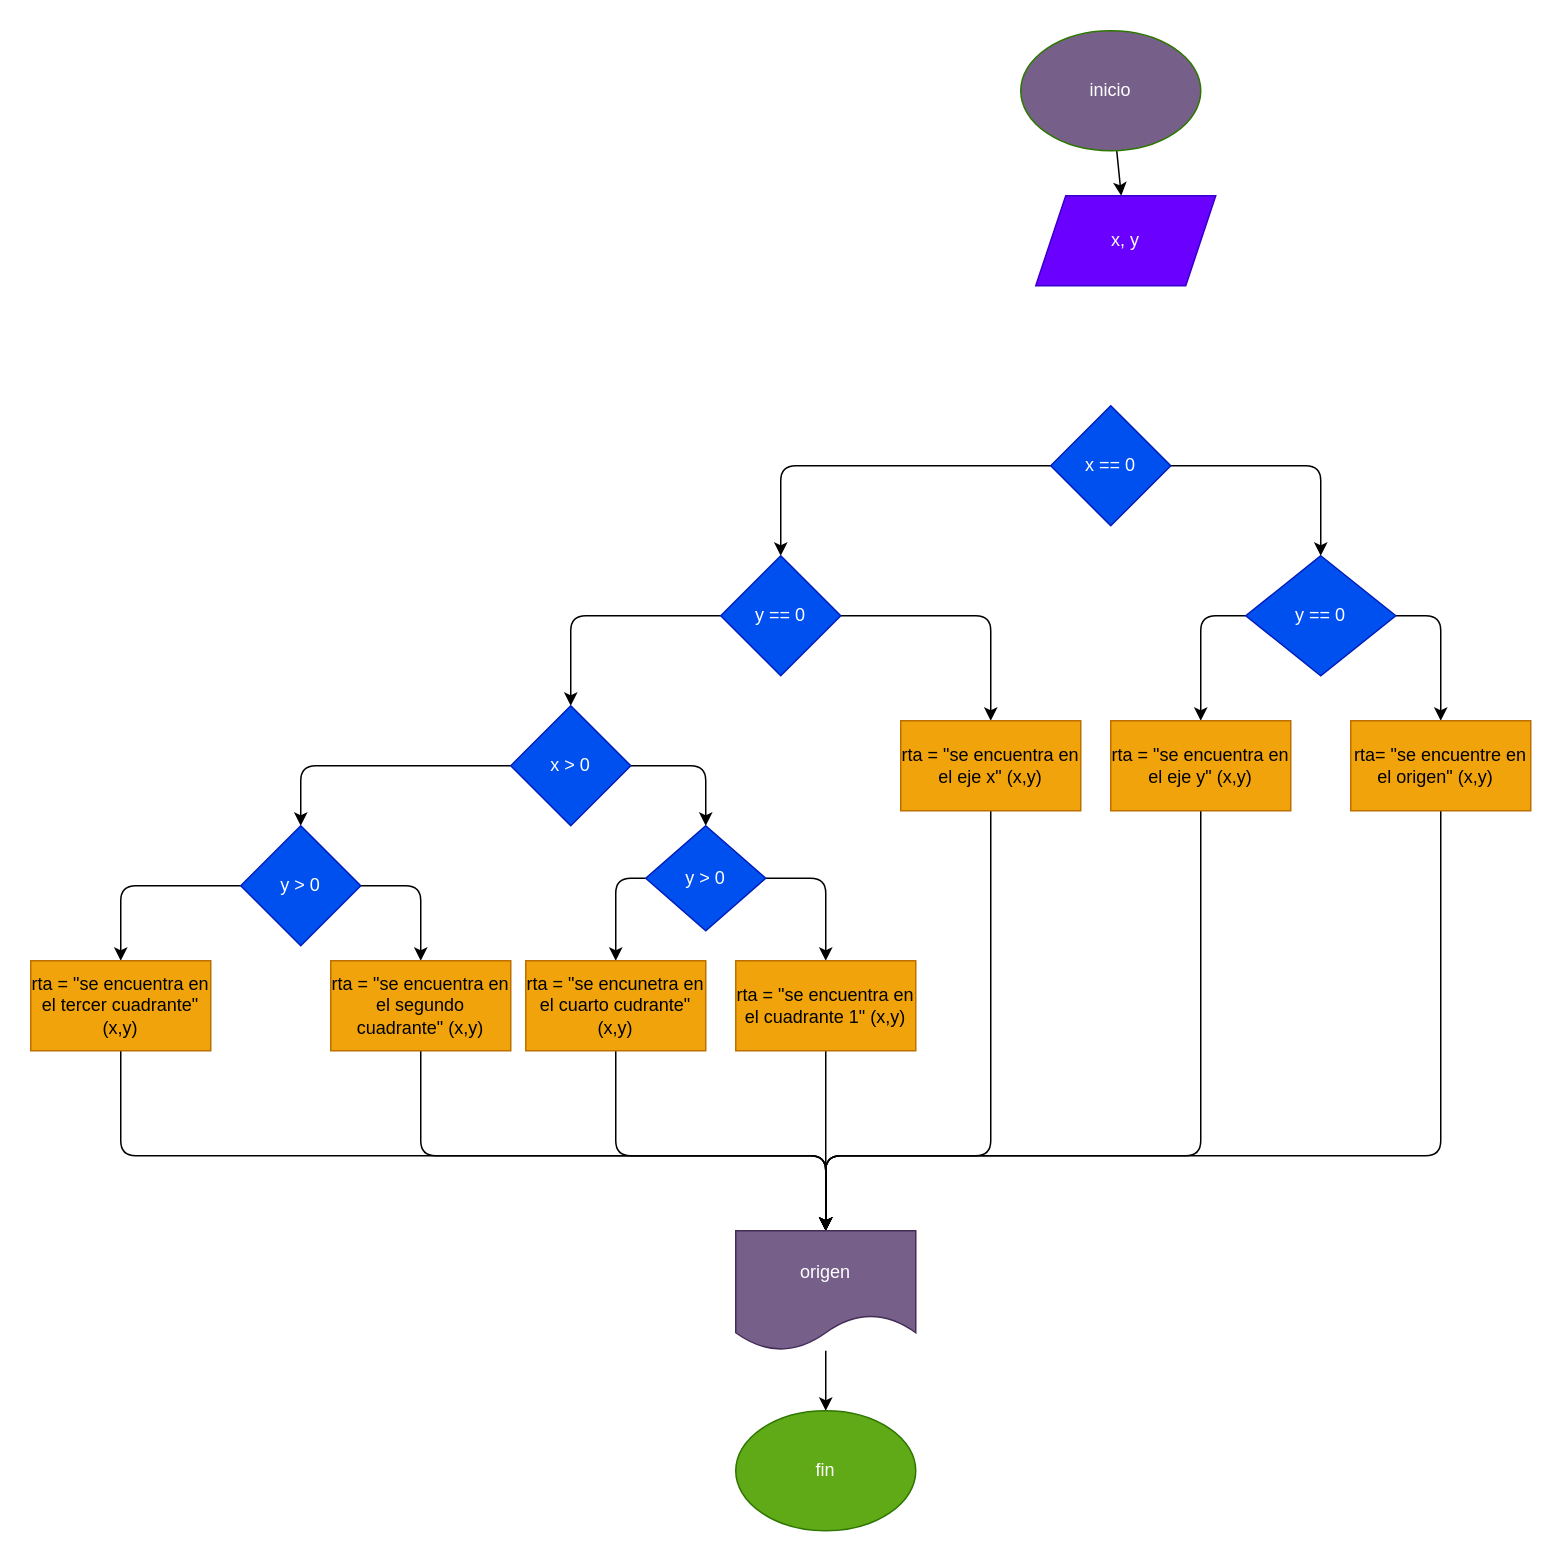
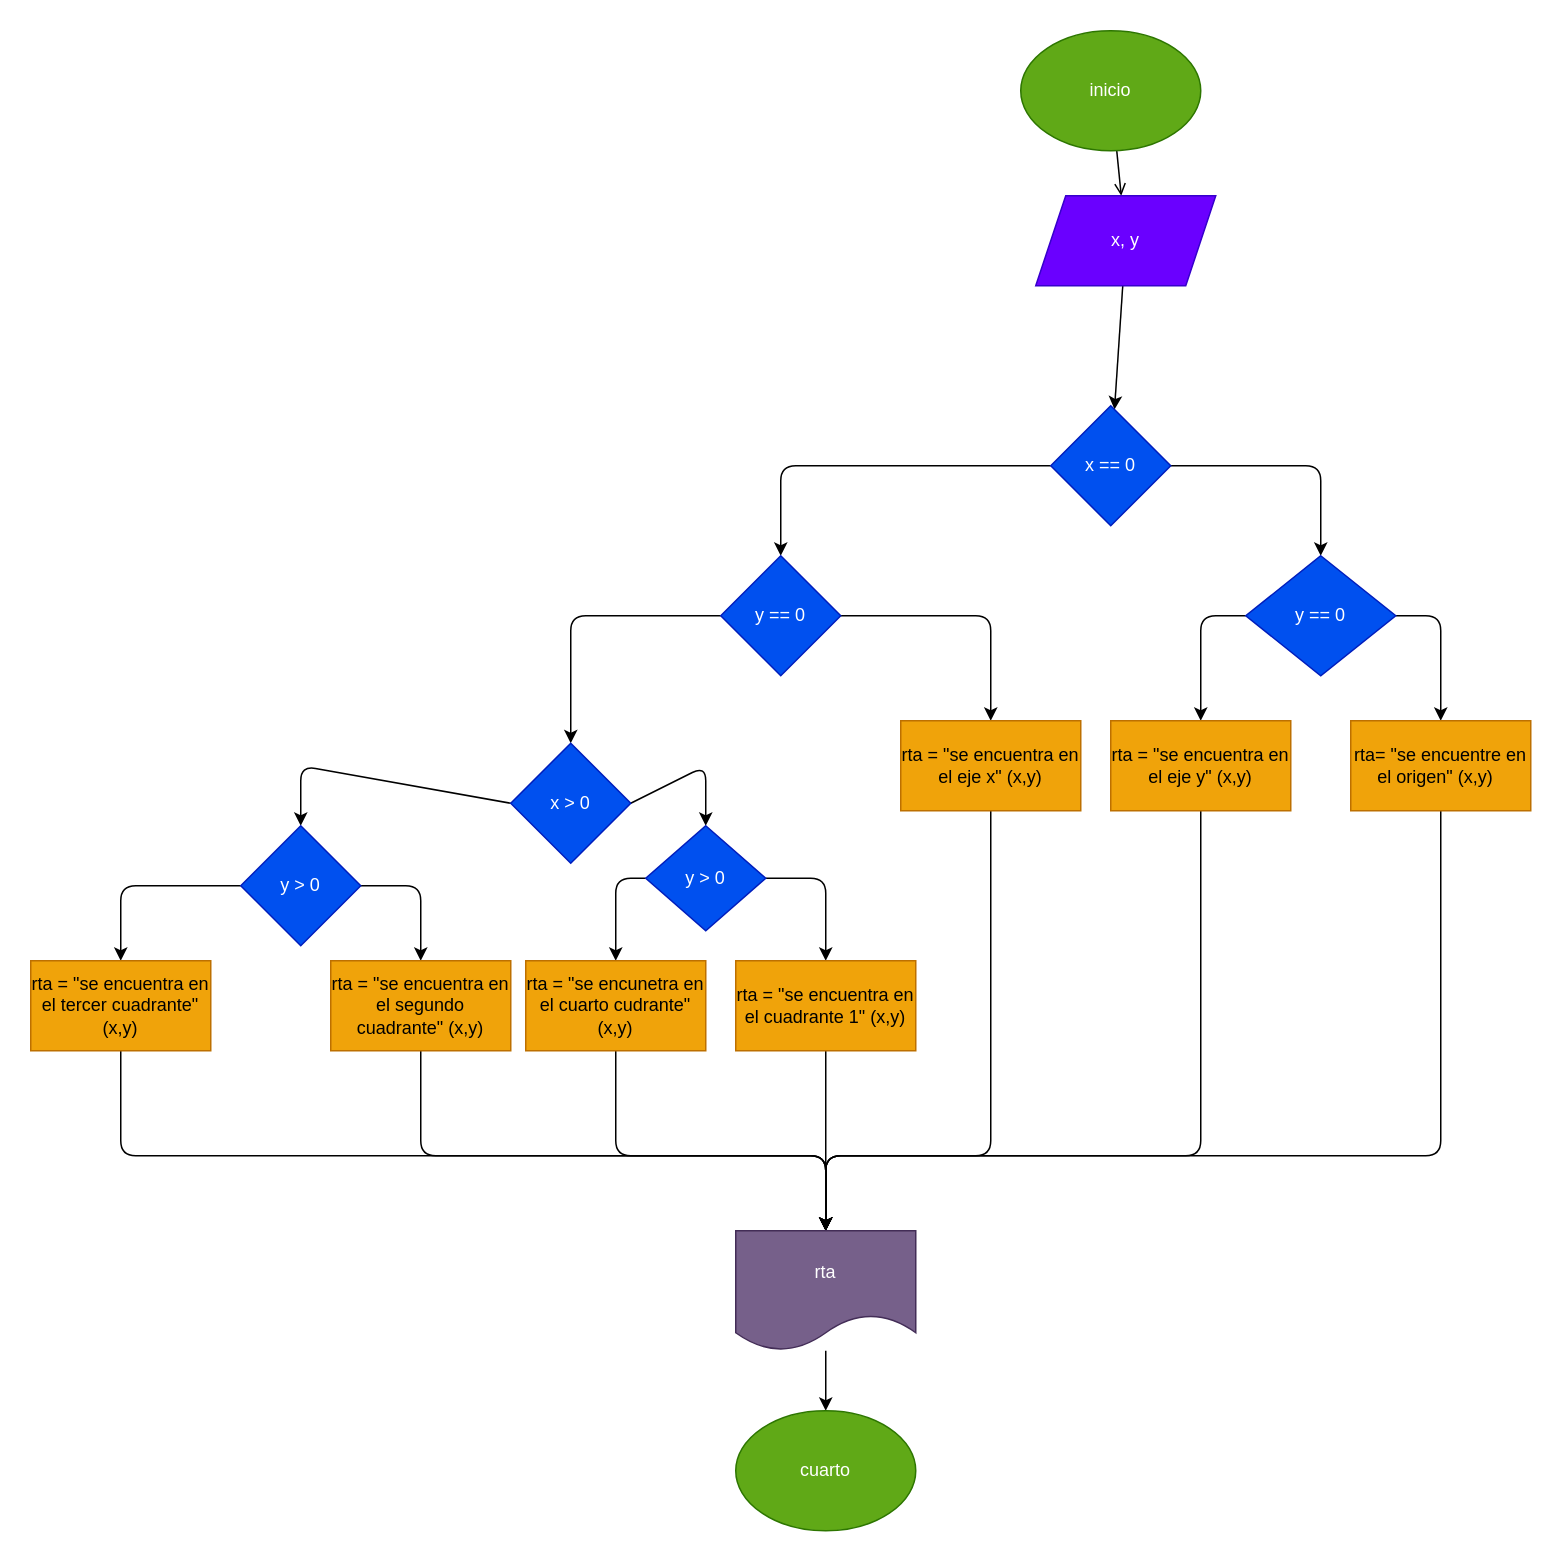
node "inicio": fillcolor #76608a -> #60a917
edge "inicio" -> "x, y": arrowhead classic -> open
edge "x, y" -> "x == 0": added
node "x > 0": moved (571, 766) -> (571, 803)
node "origen": label "origen" -> "rta"
node "fin": label "fin" -> "cuarto"
